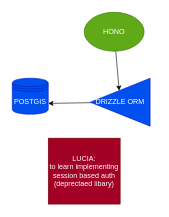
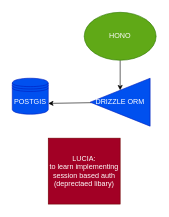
node "HONO": size 60x39 -> 72x48
